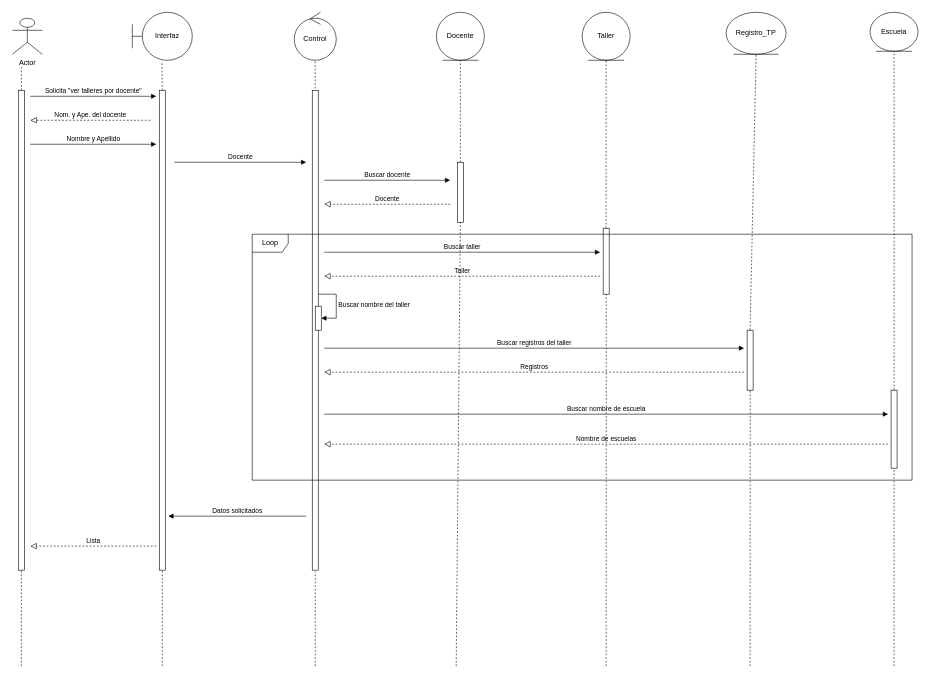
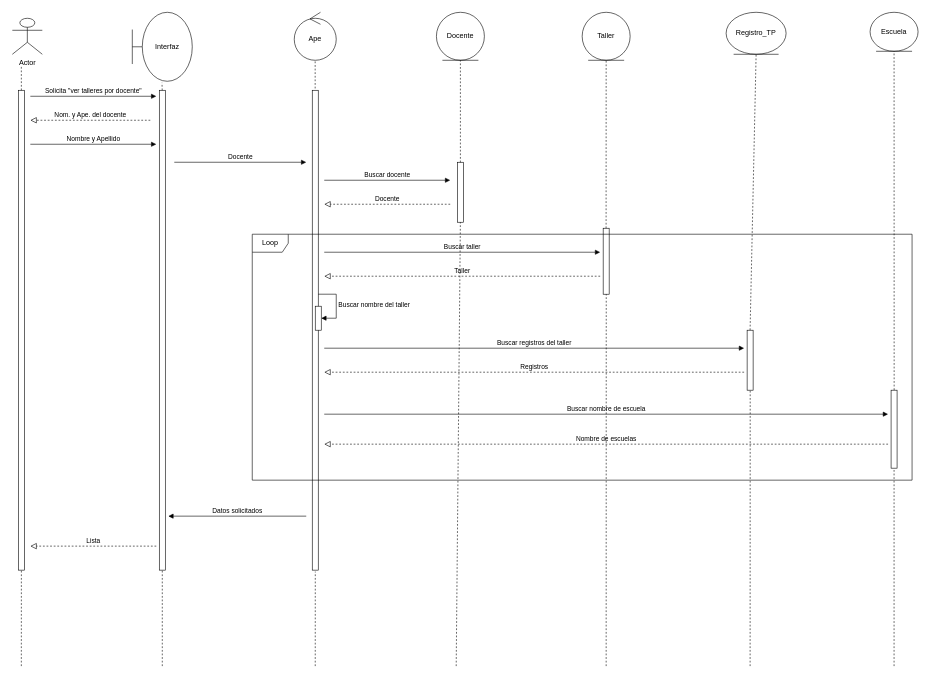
node "Interfaz": size 60x48 -> 60x69
node "Control": label "Control" -> "Ape"
